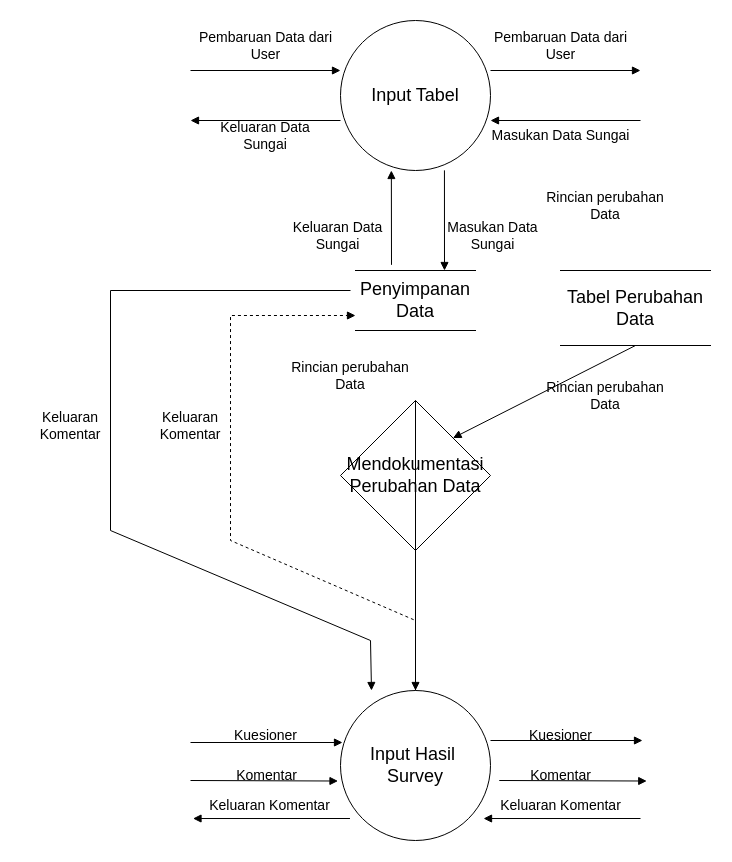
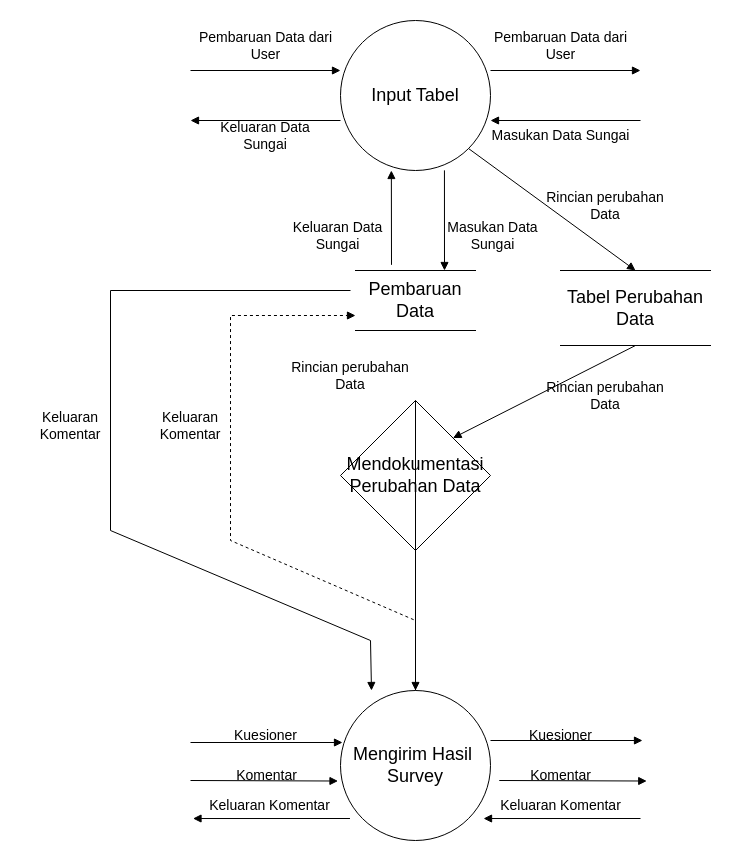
edge "Input Tabel" -> "Tabel Perubahan Data": added
node "Penyimpanan Data": label "Penyimpanan Data" -> "Pembaruan Data"
node "Input Hasil Survey": label "Input Hasil Survey" -> "Mengirim Hasil Survey"
